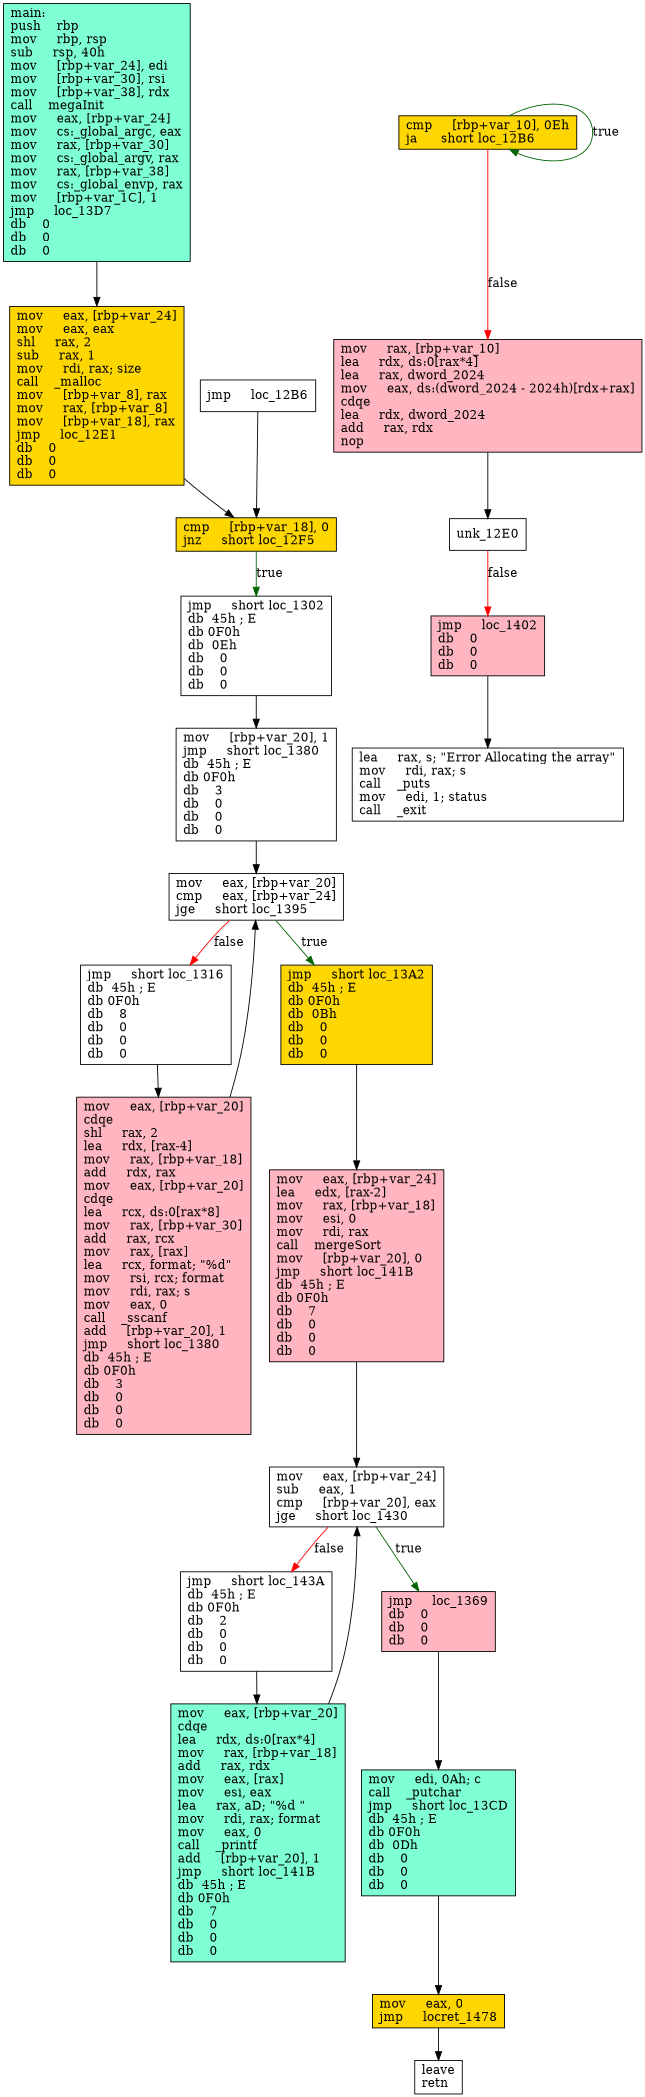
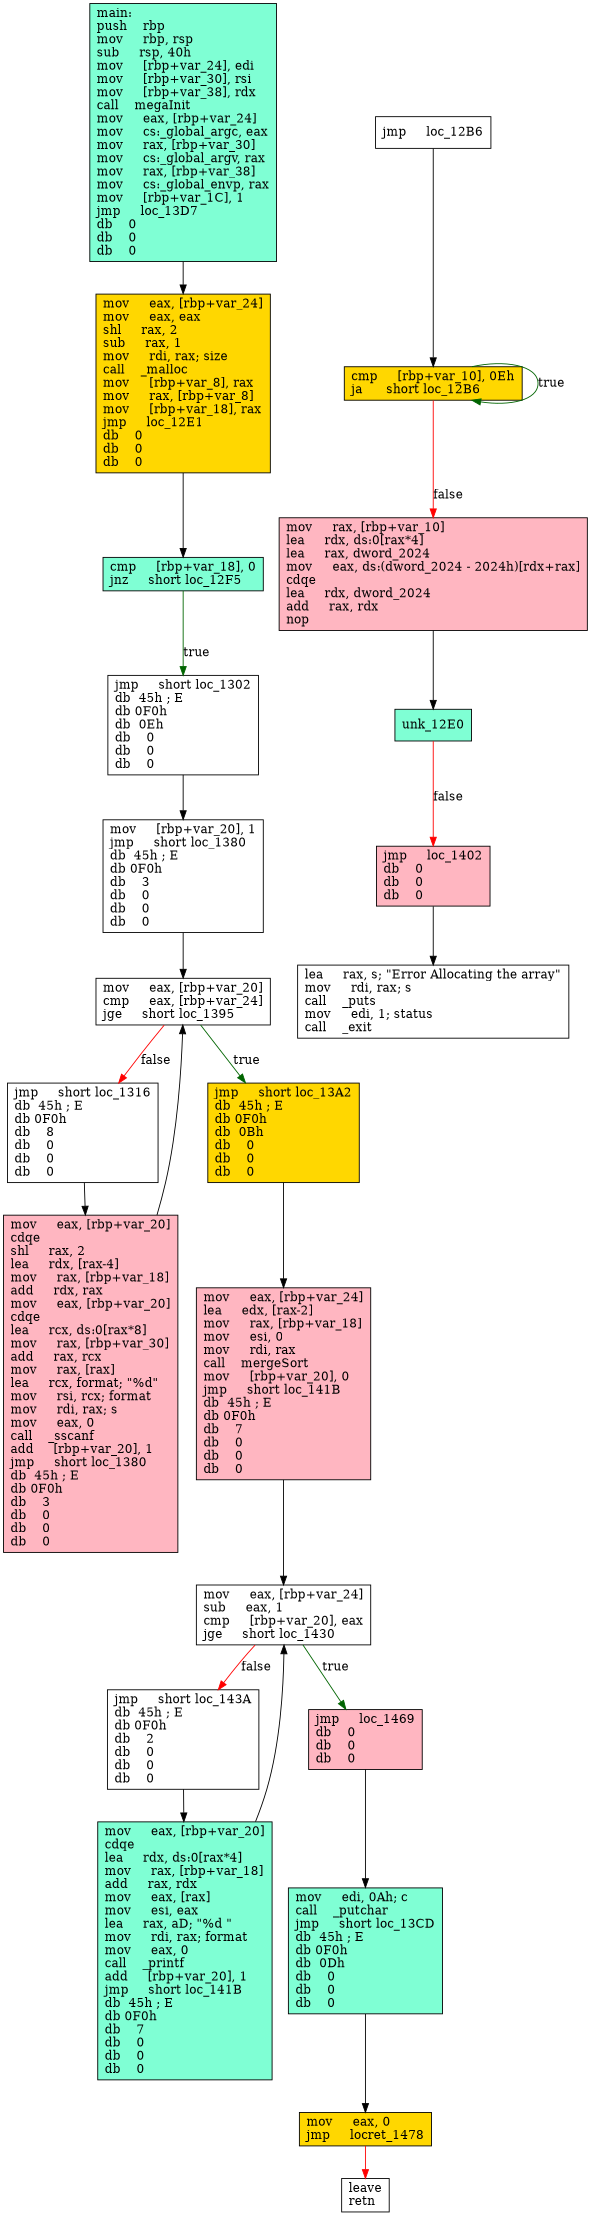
edge "jmp     loc_12B6" -> "cmp     [rbp+var_18], 0 jnz     short loc_12F5": now "jmp     loc_12B6" -> "cmp     [rbp+var_10], 0Eh ja      short loc_12B6"
node "cmp     [rbp+var_18], 0 jnz     short loc_12F5": fillcolor gold -> aquamarine
node "unk_12E0": fillcolor white -> aquamarine
node "jmp     loc_1369 db    0 db    0 db    0": label "jmp     loc_1369 db    0 db    0 db    0" -> "jmp     loc_1469 db    0 db    0 db    0"
edge "mov     eax, 0 jmp     locret_1478" -> "leave retn": color black -> red
